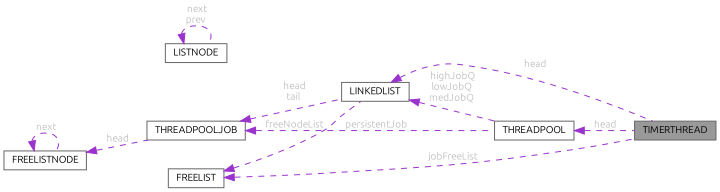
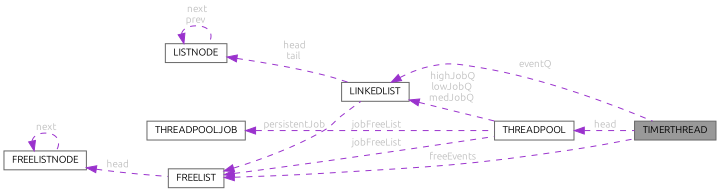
edge "TIMERTHREAD" -> "LINKEDLIST": label " head" -> " eventQ"
edge "LINKEDLIST" -> "THREADPOOLJOB": now "LINKEDLIST" -> "LISTNODE"
edge "LINKEDLIST" -> "FREELIST": label " freeNodeList" -> " persistentJob"
edge "THREADPOOL" -> "THREADPOOLJOB": label " persistentJob" -> " jobFreeList"
edge "THREADPOOLJOB" -> "FREELISTNODE": now "FREELIST" -> "FREELISTNODE"
edge "THREADPOOL" -> "FREELIST": added, label "jobFreeList"
edge "TIMERTHREAD" -> "FREELIST": label " jobFreeList" -> " freeEvents"
